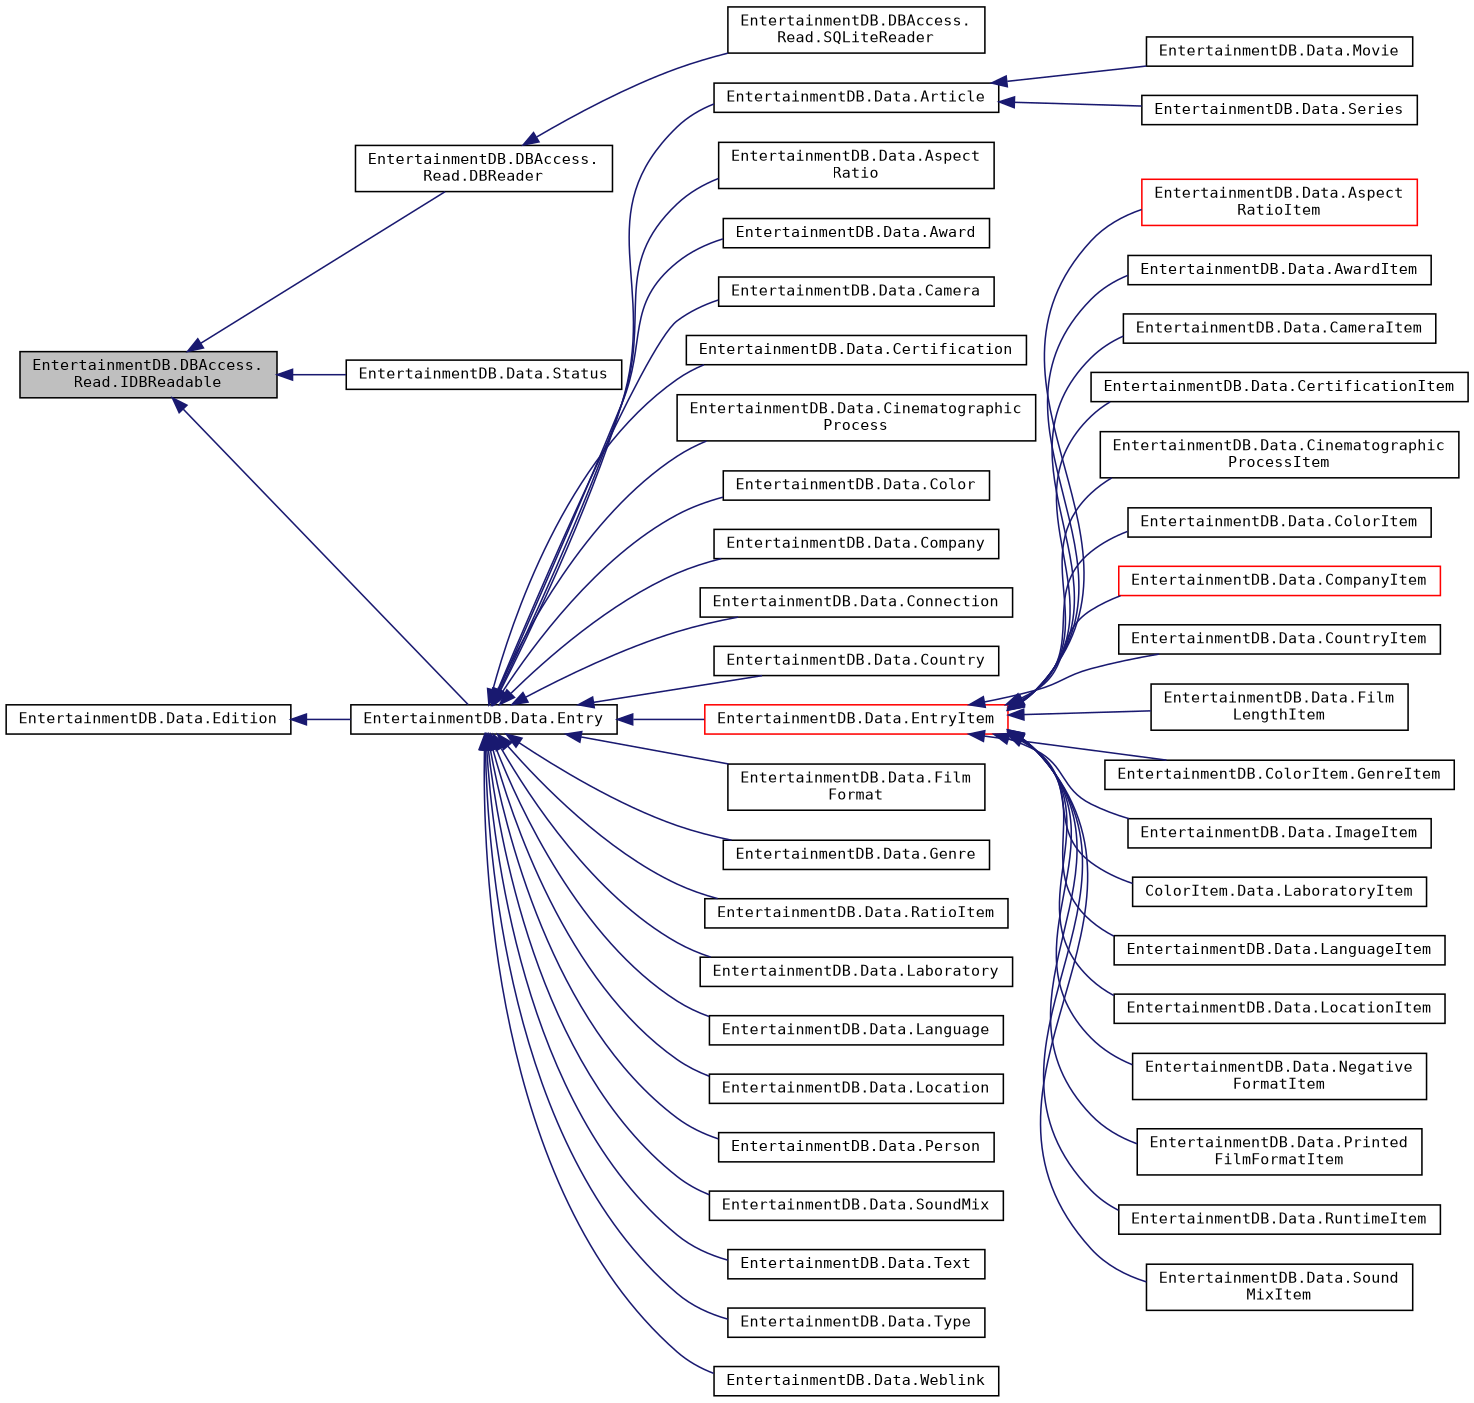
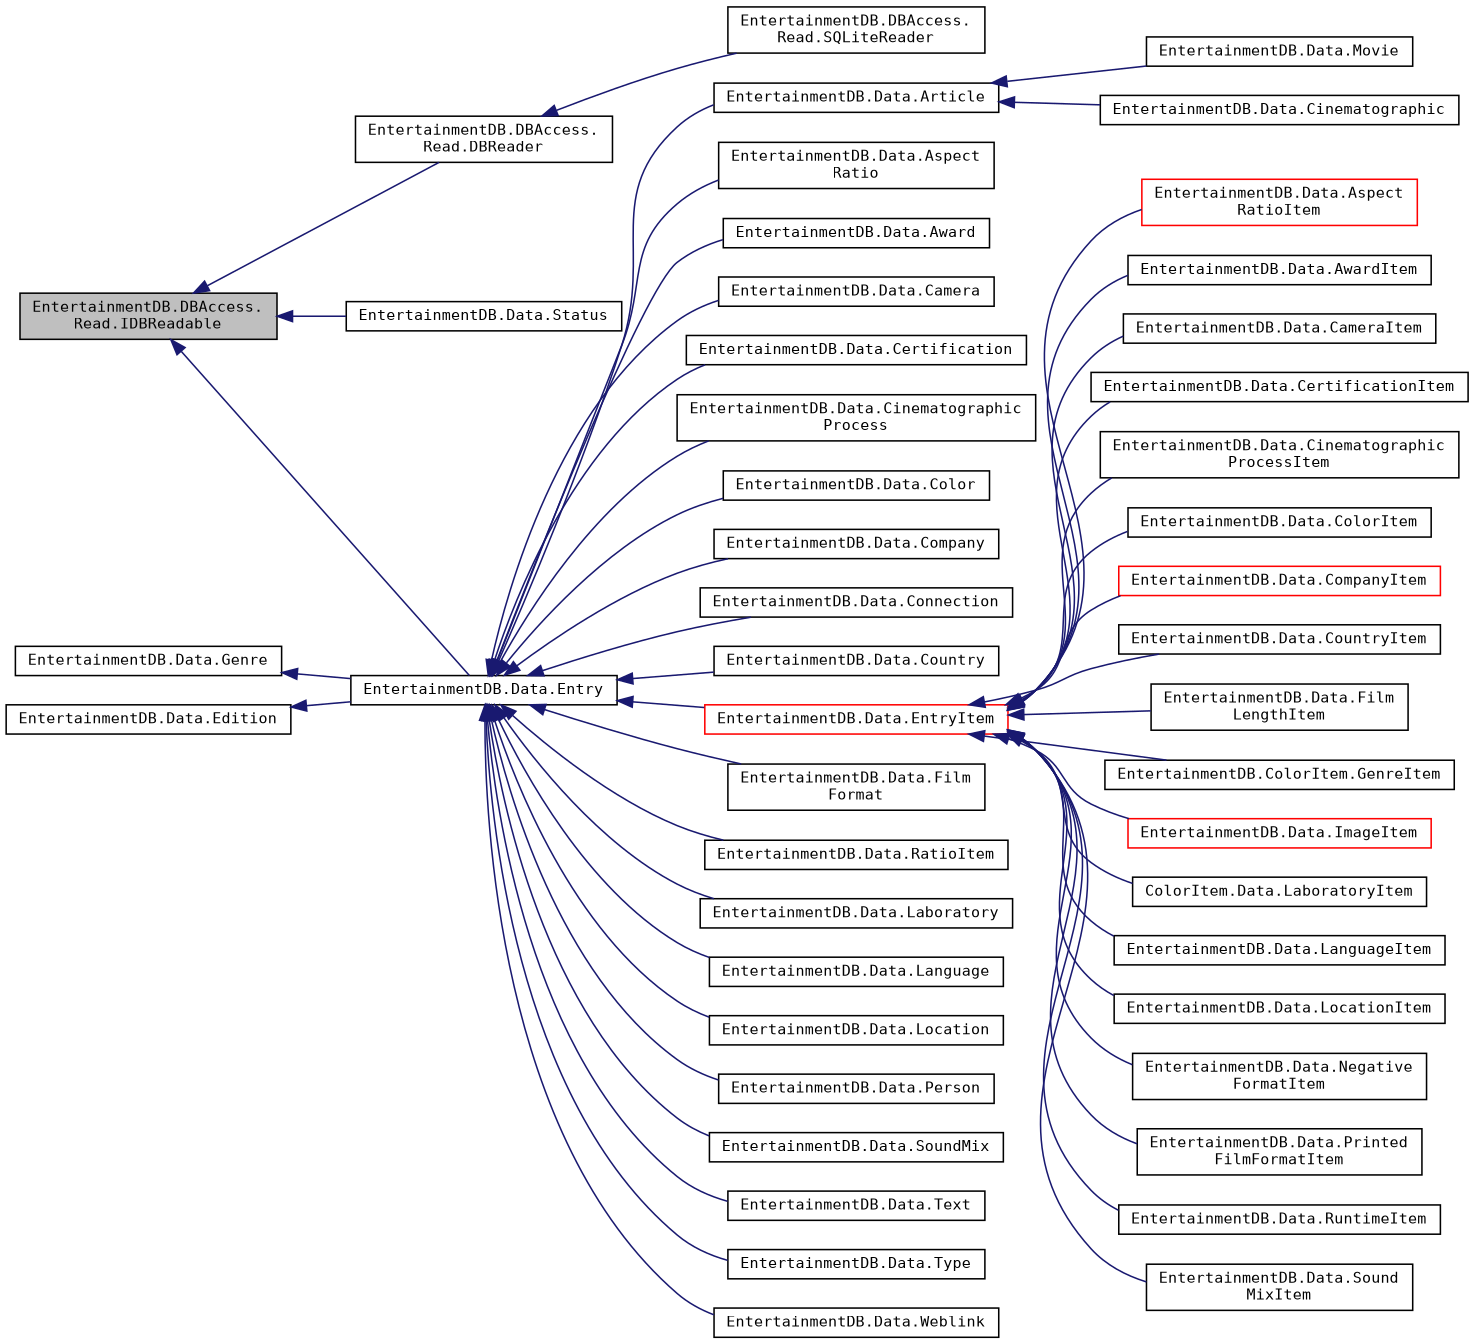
node "EntertainmentDB.Data.Series": label "EntertainmentDB.Data.Series" -> "EntertainmentDB.Data.Cinematographic"
edge "EntertainmentDB.Data.Genre" -> "EntertainmentDB.Data.Entry": reversed
node "EntertainmentDB.Data.ImageItem": color black -> red
